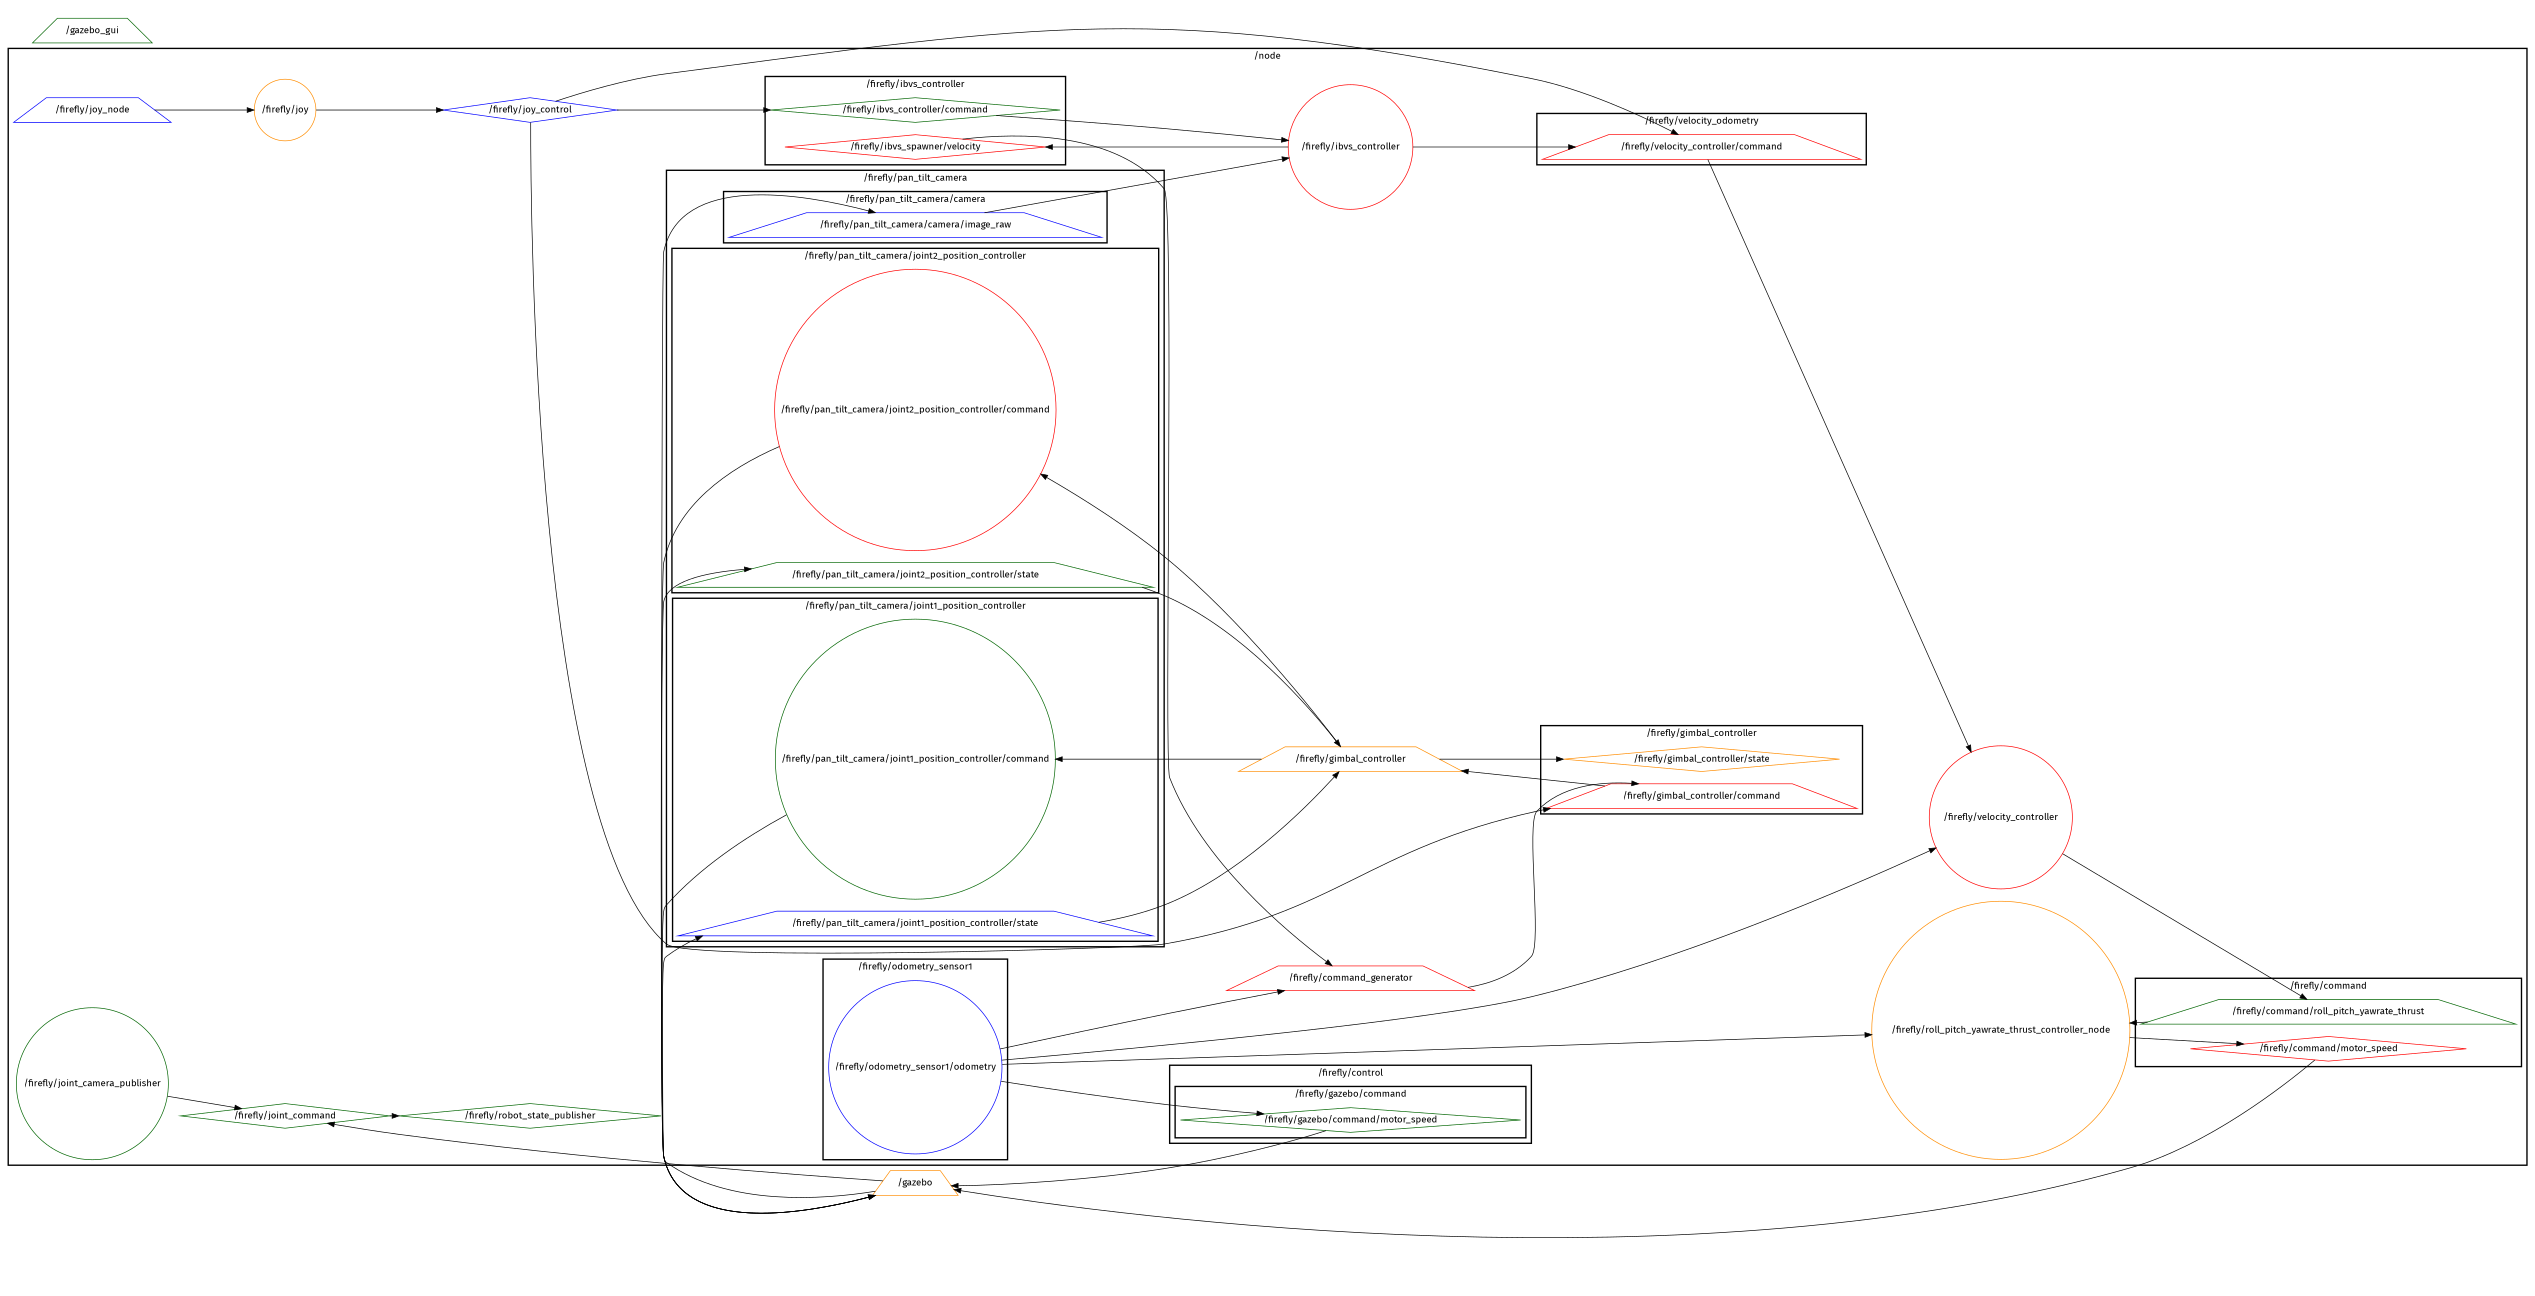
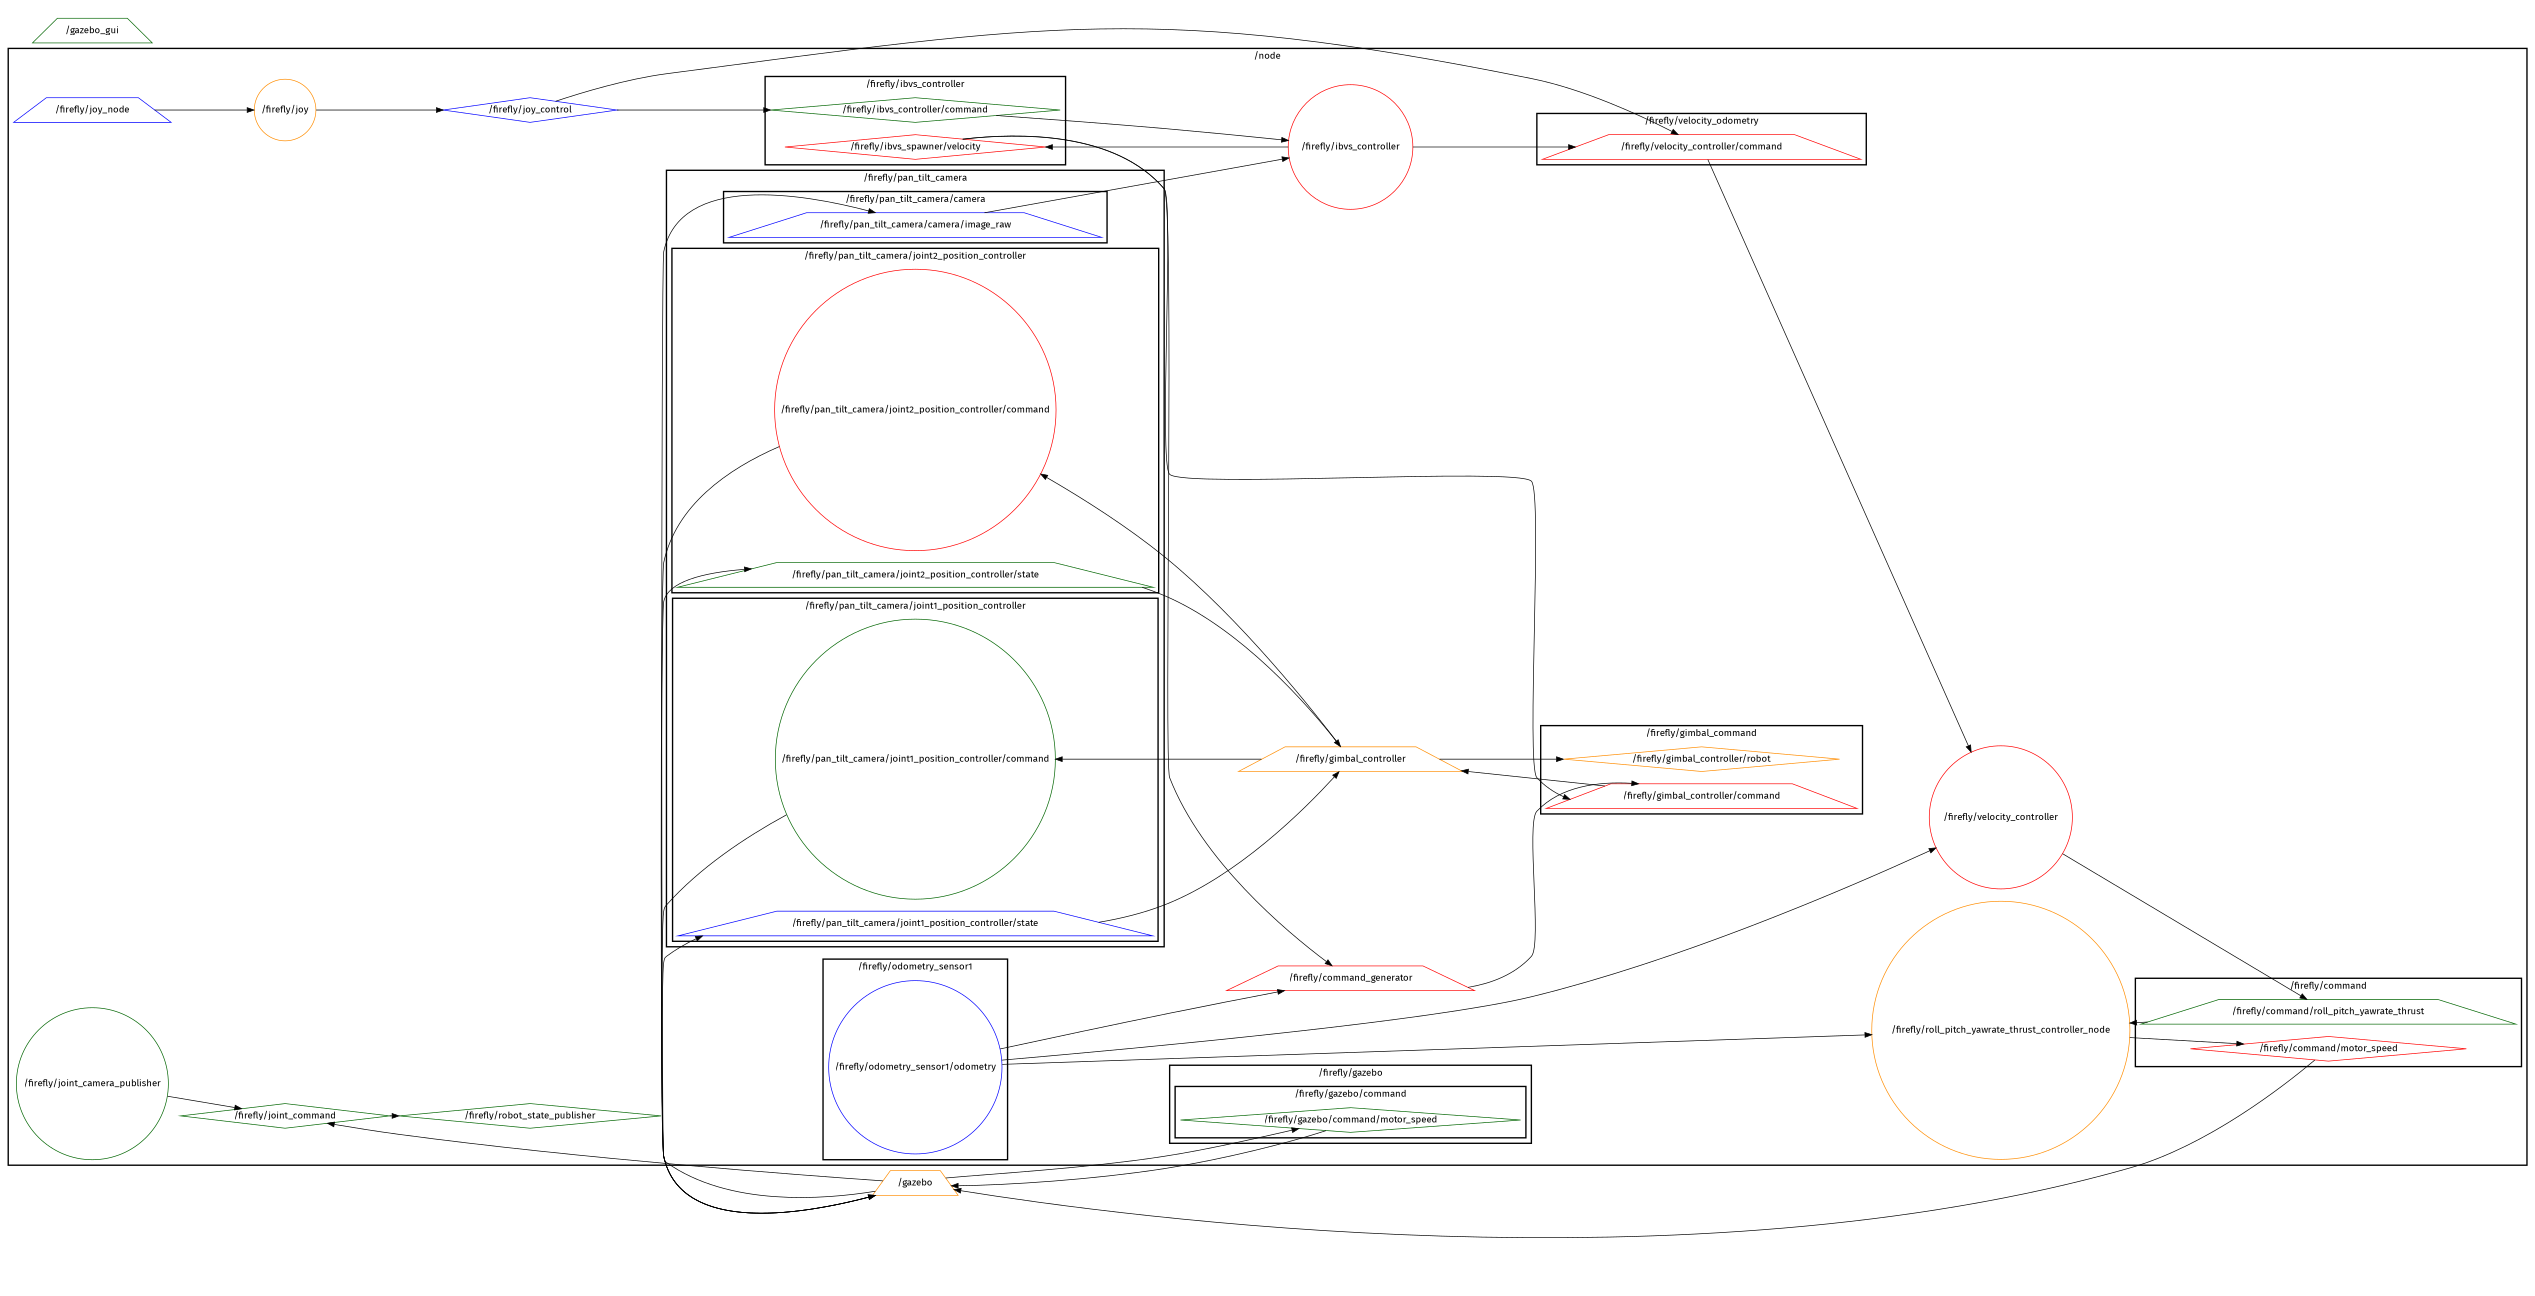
cluster "/firefly/gimbal_controller": label "/firefly/gimbal_controller" -> "/firefly/gimbal_command"
node "/firefly/gimbal_controller/state": label "/firefly/gimbal_controller/state" -> "/firefly/gimbal_controller/robot"
edge "/firefly/joy_control" -> "/firefly/gimbal_controller/command": now "/firefly/ibvs_spawner/velocity" -> "/firefly/gimbal_controller/command"
cluster "/firefly/control": label "/firefly/control" -> "/firefly/gazebo"
edge "/firefly/odometry_sensor1/odometry" -> "/firefly/gazebo/command/motor_speed": now "/gazebo" -> "/firefly/gazebo/command/motor_speed"
